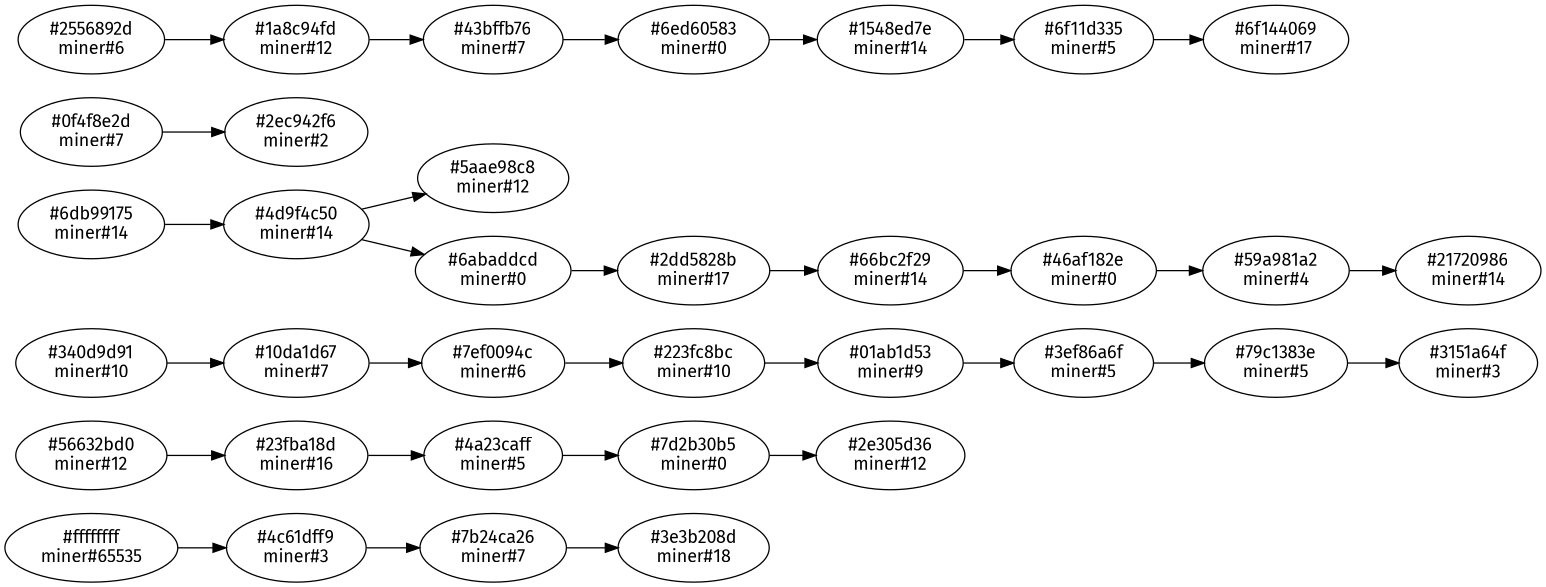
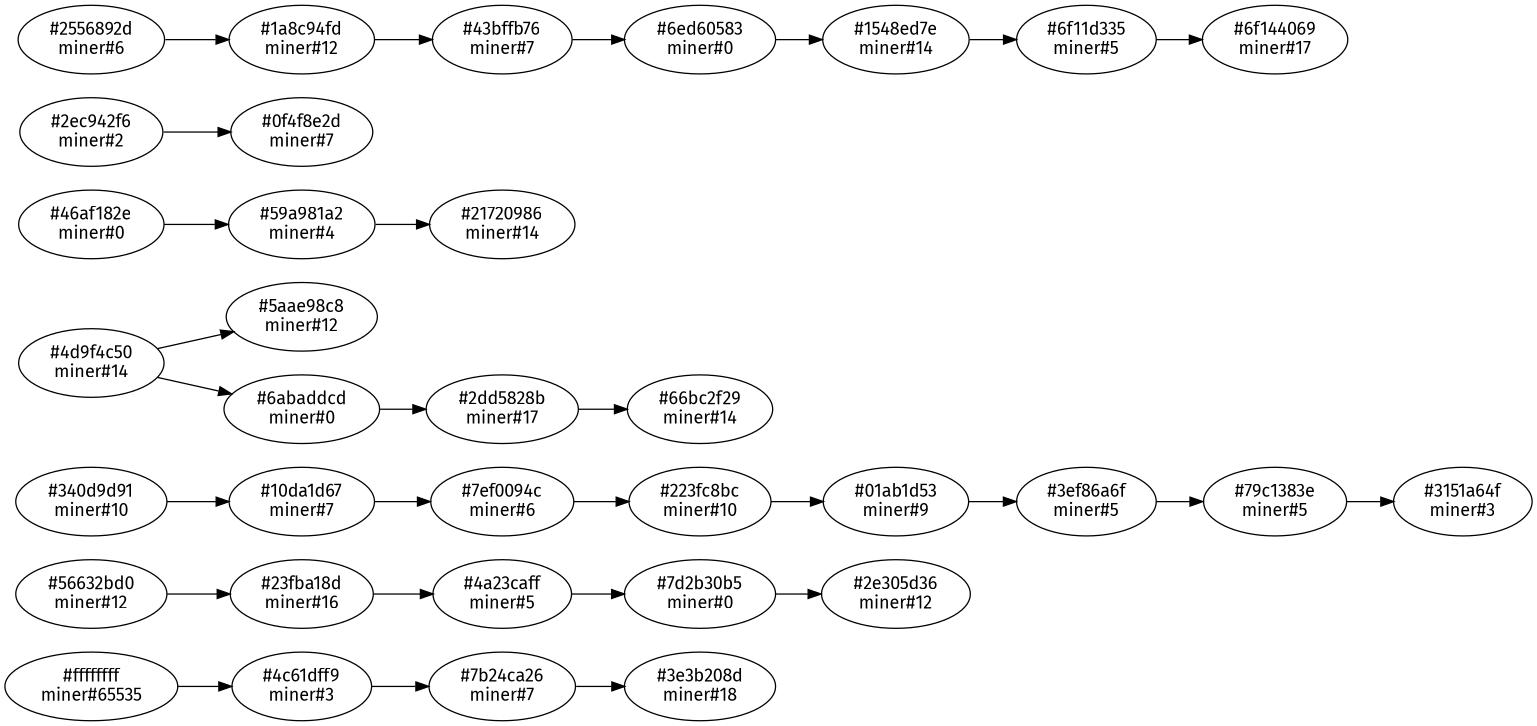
edge "#0f4f8e2d miner#7" -> "#2ec942f6 miner#2": reversed
node "#6db99175 miner#14": removed
edge "#66bc2f29 miner#14" -> "#46af182e miner#0": removed
